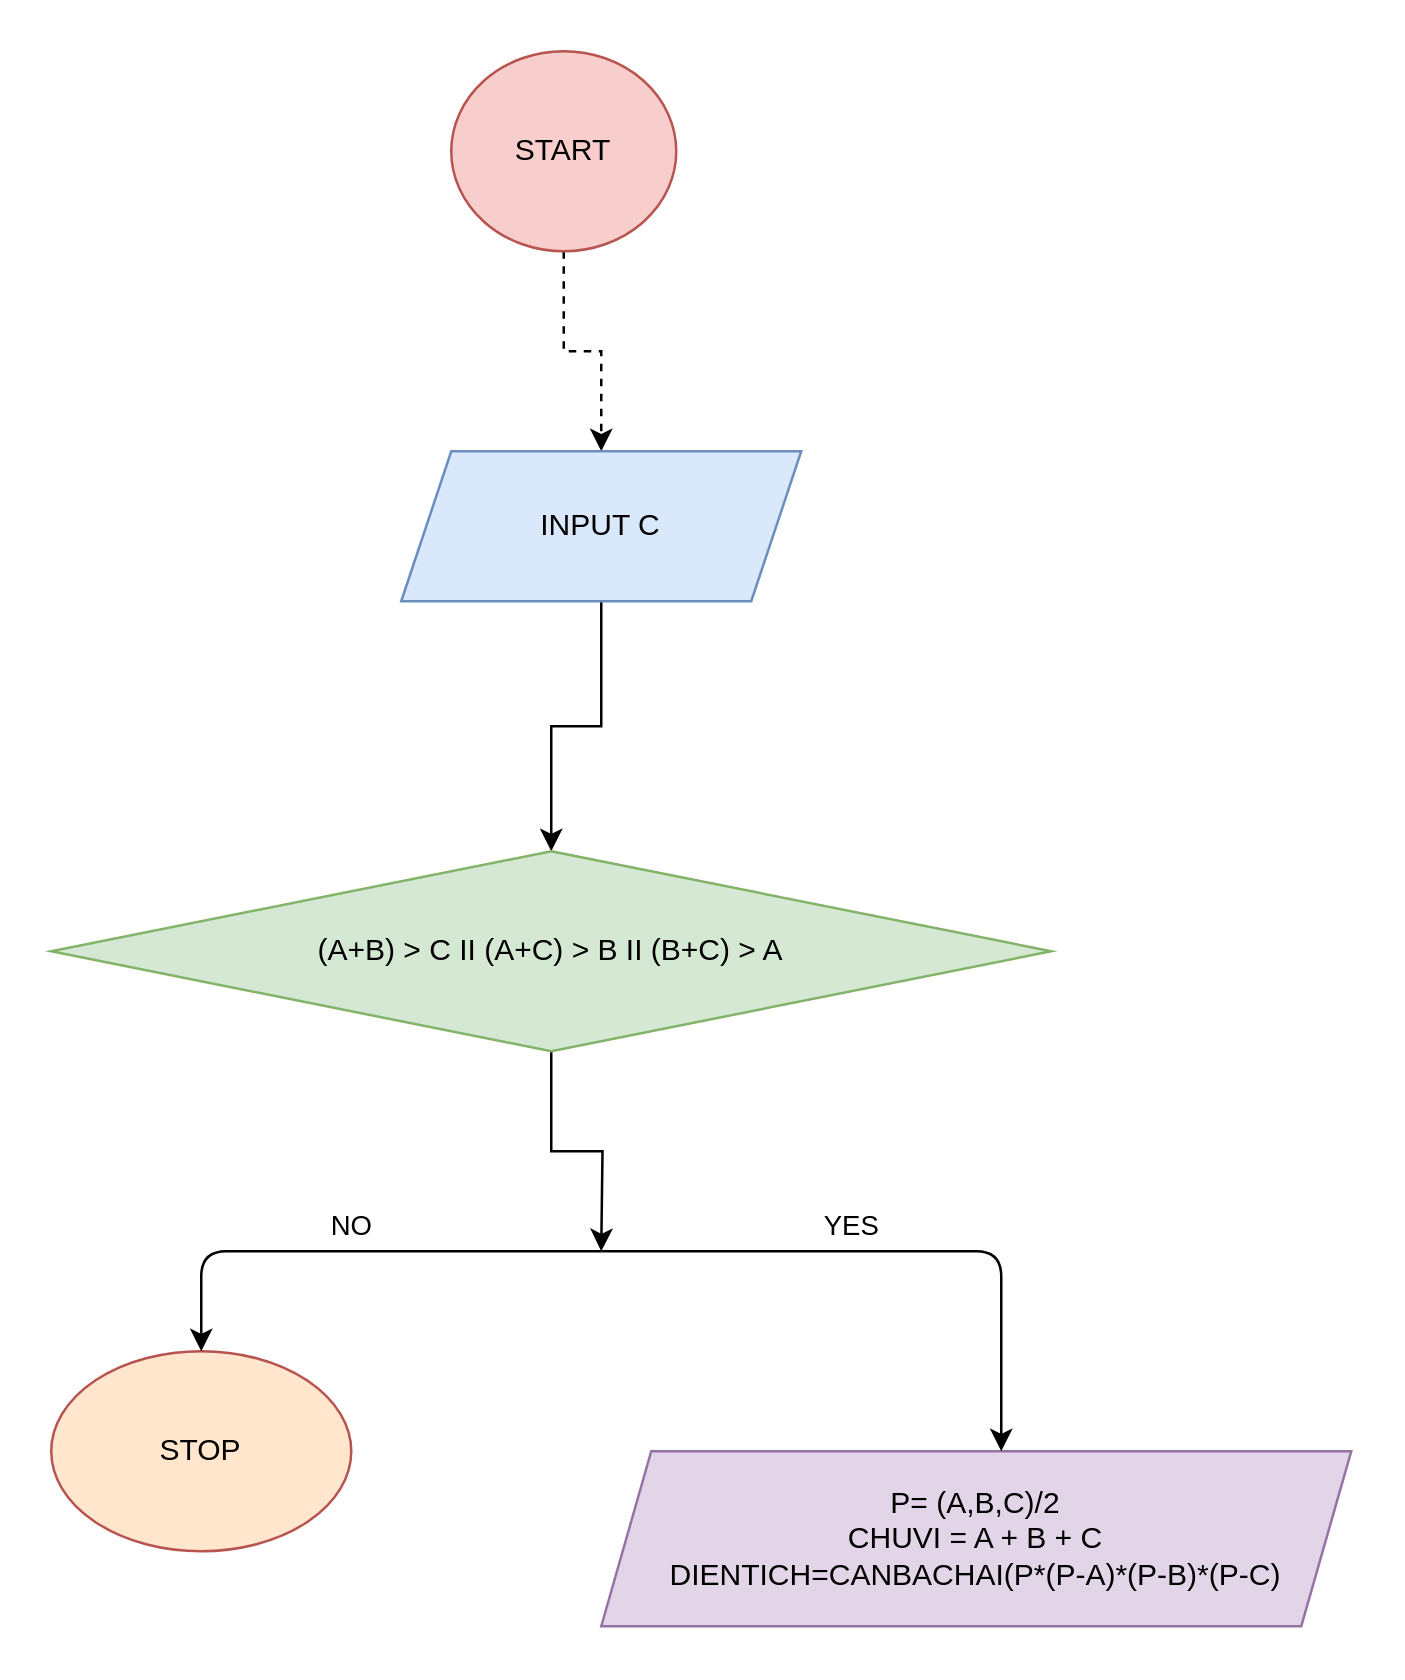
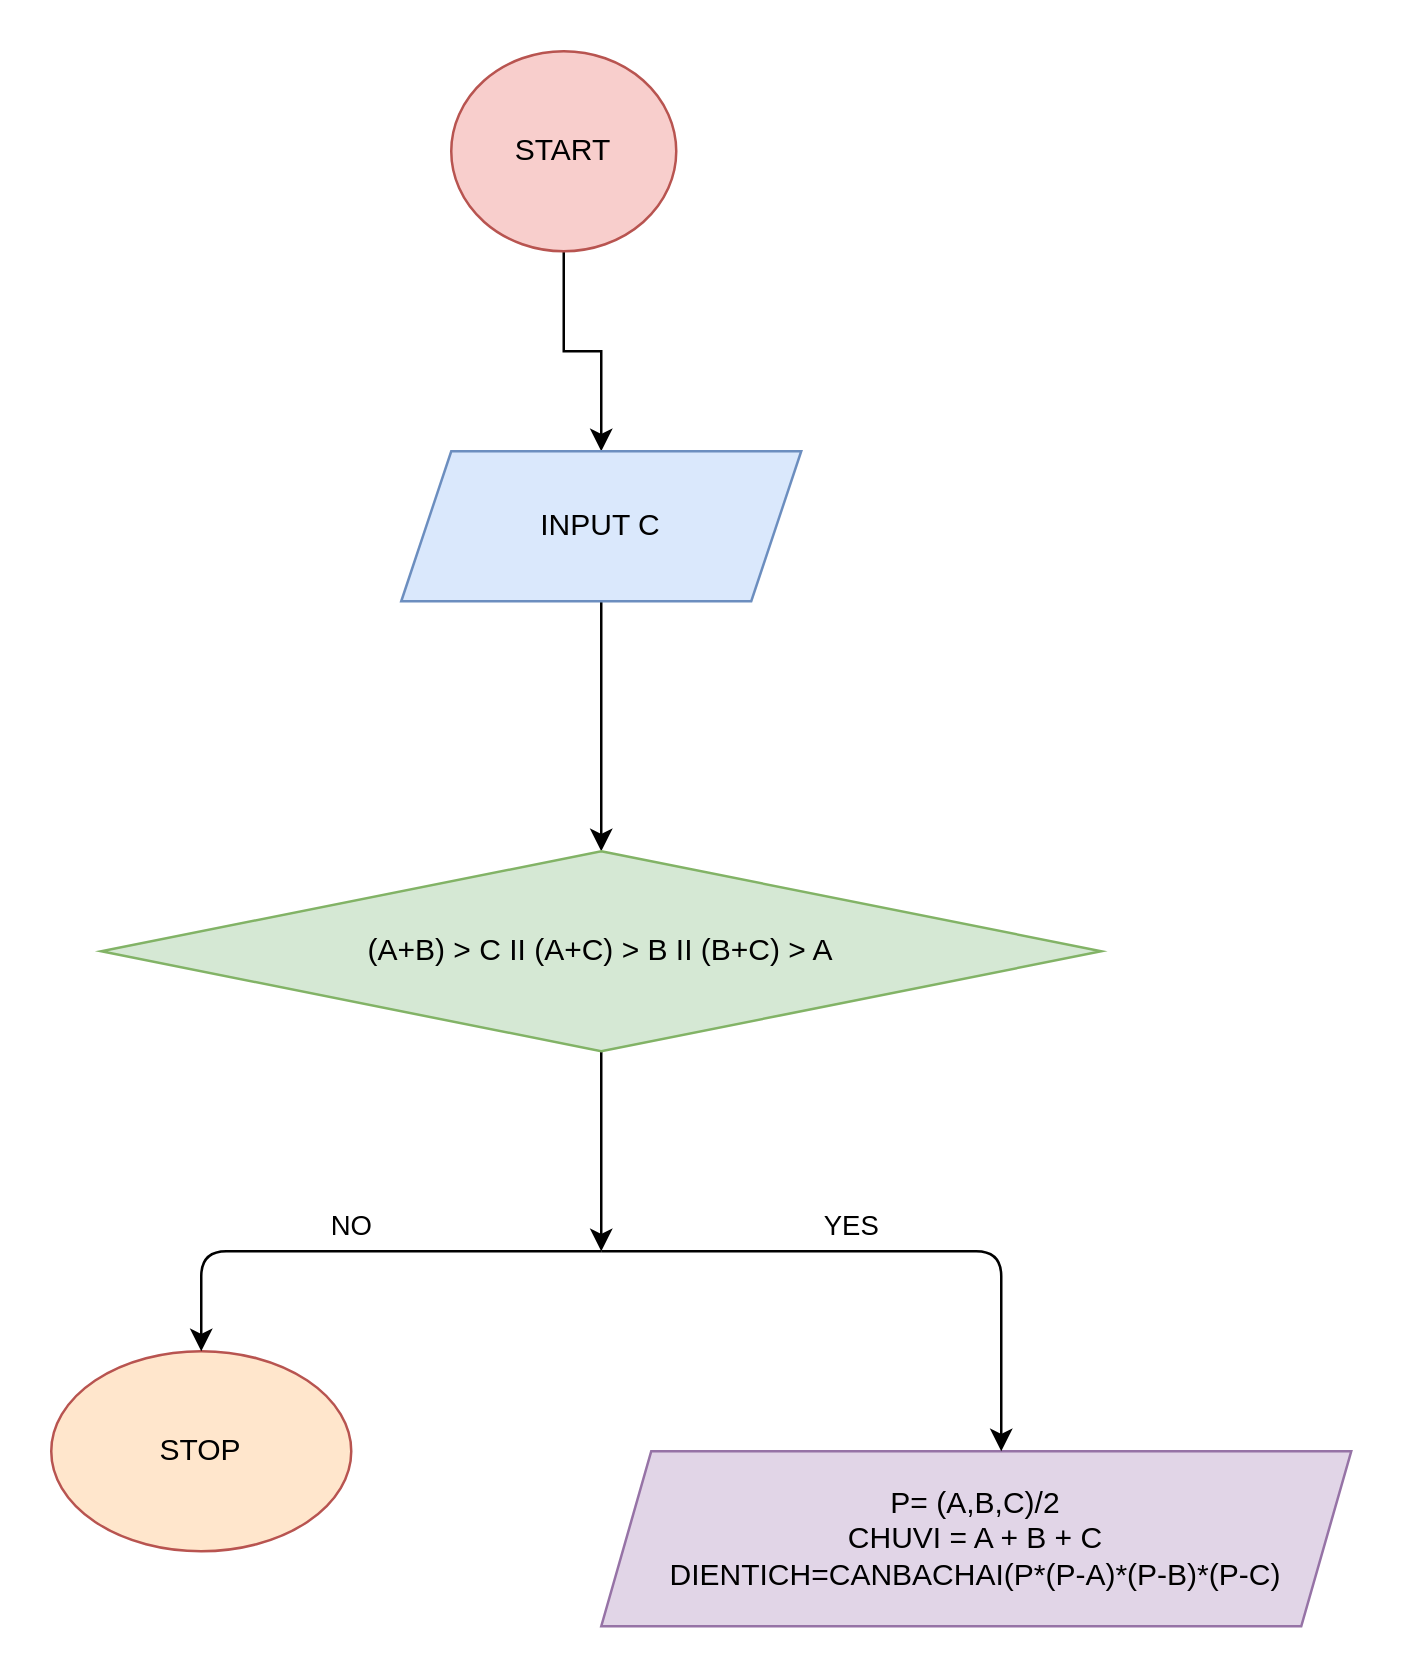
edge "START" -> "INPUT C": style dashed -> solid
node "(A+B) > C II (A+C) > B II (B+C) > A": moved (551, 951) -> (601, 951)
